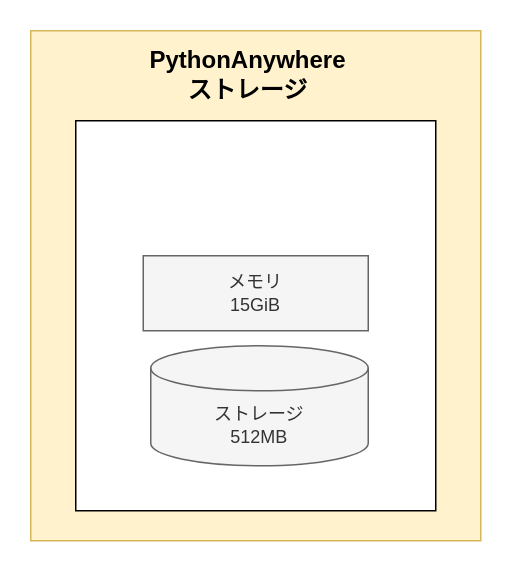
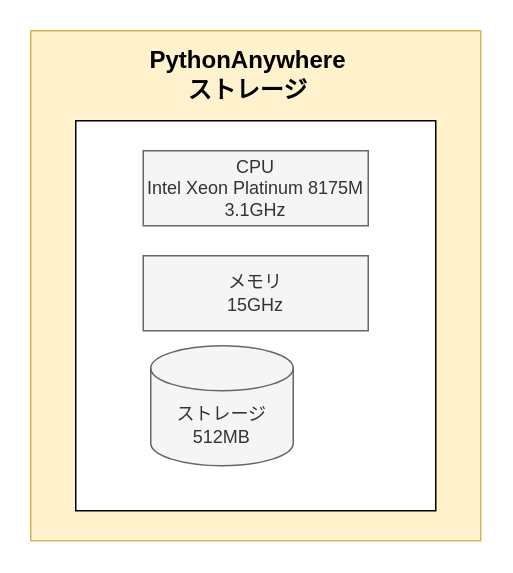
node "CPU Intel Xeon Platinum 8175M 3.1GHz": added
node "メモリ 15GiB": label "メモリ 15GiB" -> "メモリ 15GHz"
node "ストレージ 512MB": size 218x120 -> 143x120
